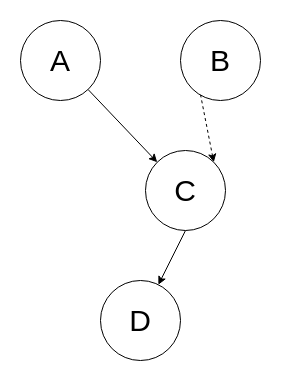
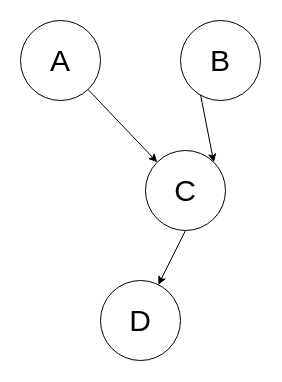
edge "B" -> "C": style dashed -> solid
